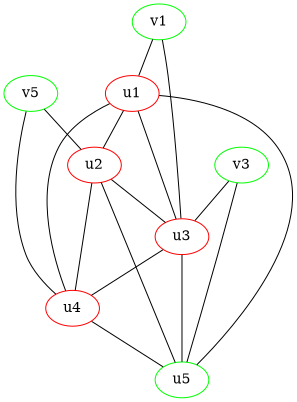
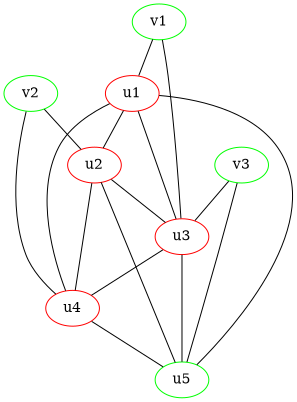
node "v5": label "v5" -> "v2"
